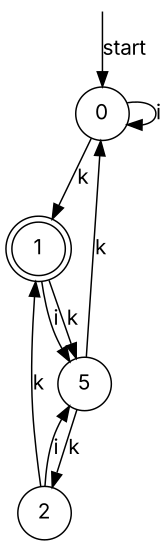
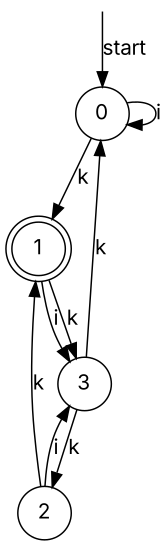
node "5": label "5" -> "3"
